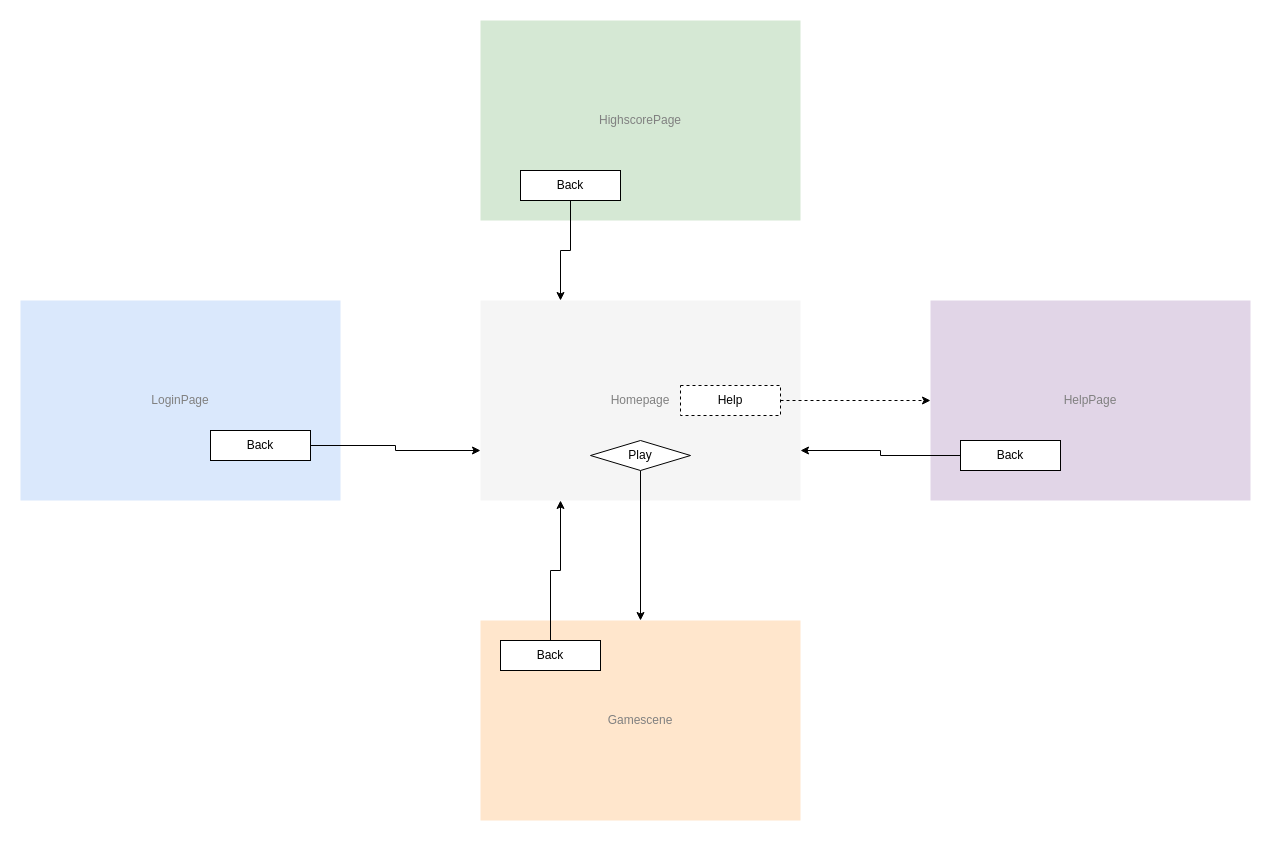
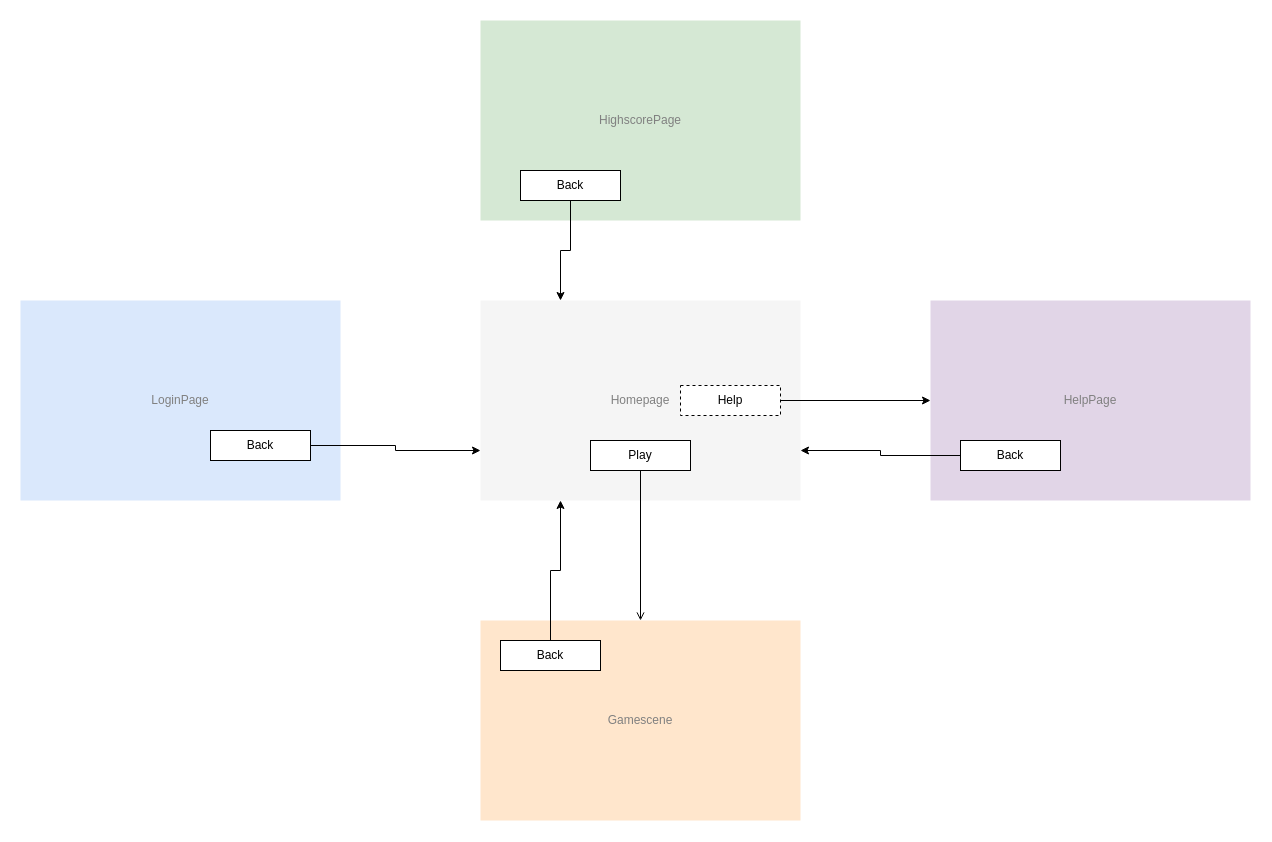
edge "Help" -> "HelpPage": style dashed -> solid
node "Play": shape diamond -> rectangle
edge "Play" -> "Gamescene": arrowhead classic -> open
